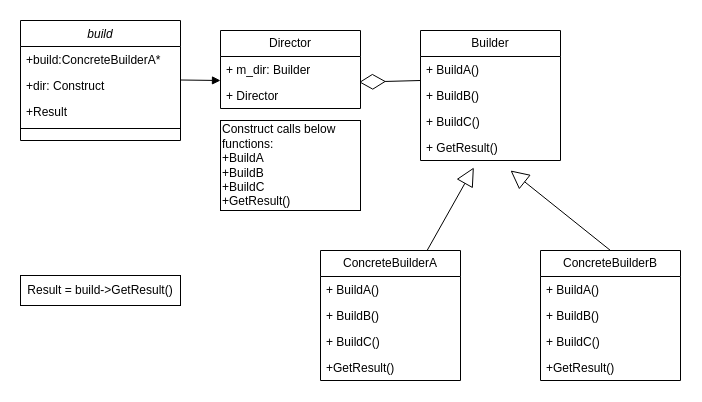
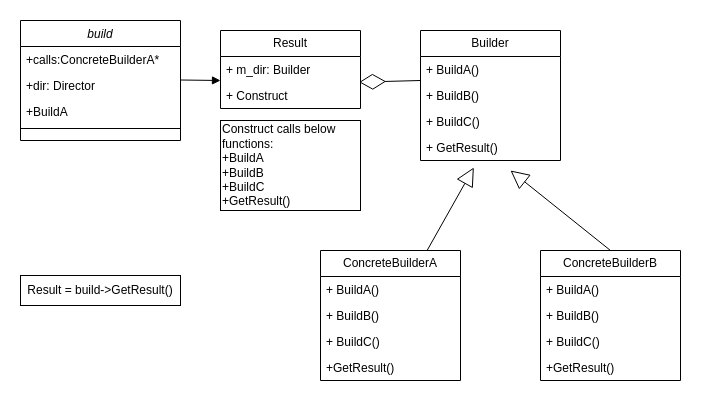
node "Director": label "Director" -> "Result"
node "+build:ConcreteBuilderA*": label "+build:ConcreteBuilderA*" -> "+calls:ConcreteBuilderA*"
node "+dir: Construct": label "+dir: Construct" -> "+dir: Director"
node "+ Director": label "+ Director" -> "+ Construct"
node "+Result": label "+Result" -> "+BuildA"
